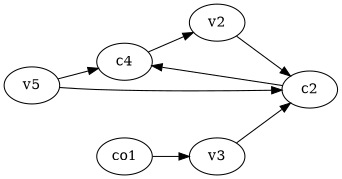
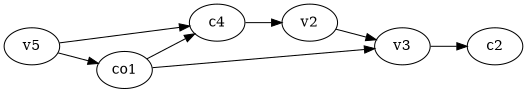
edge "v2" -> "c2": now "v2" -> "v3"
edge "c2" -> "c4": now "co1" -> "c4"
edge "v5" -> "c2": now "v5" -> "co1"
